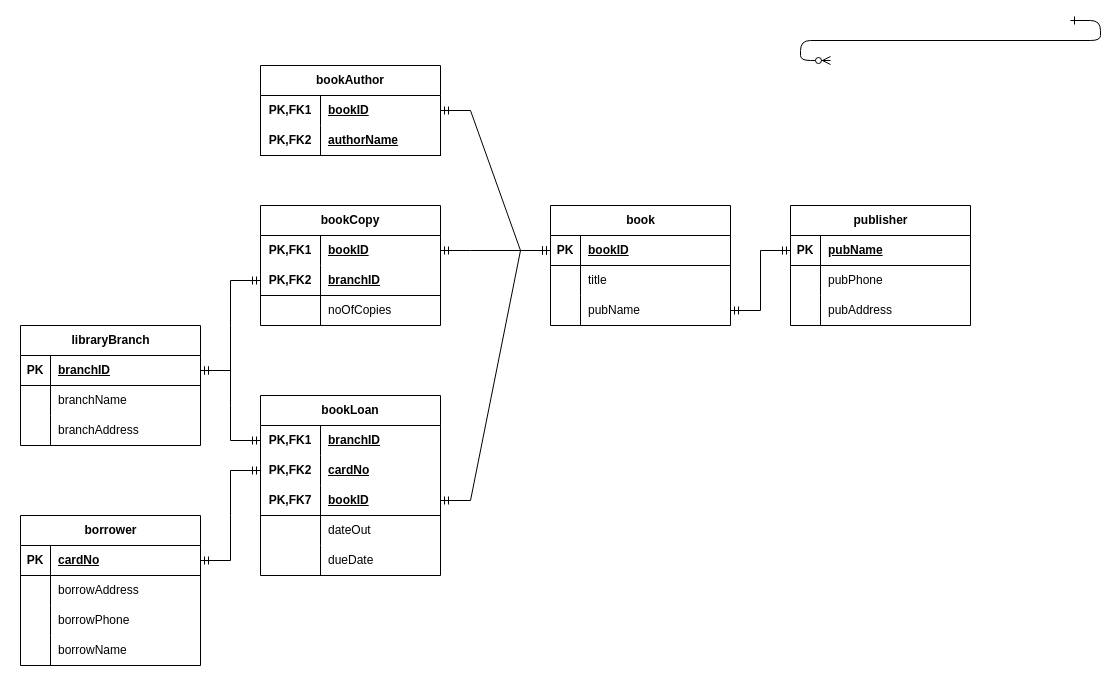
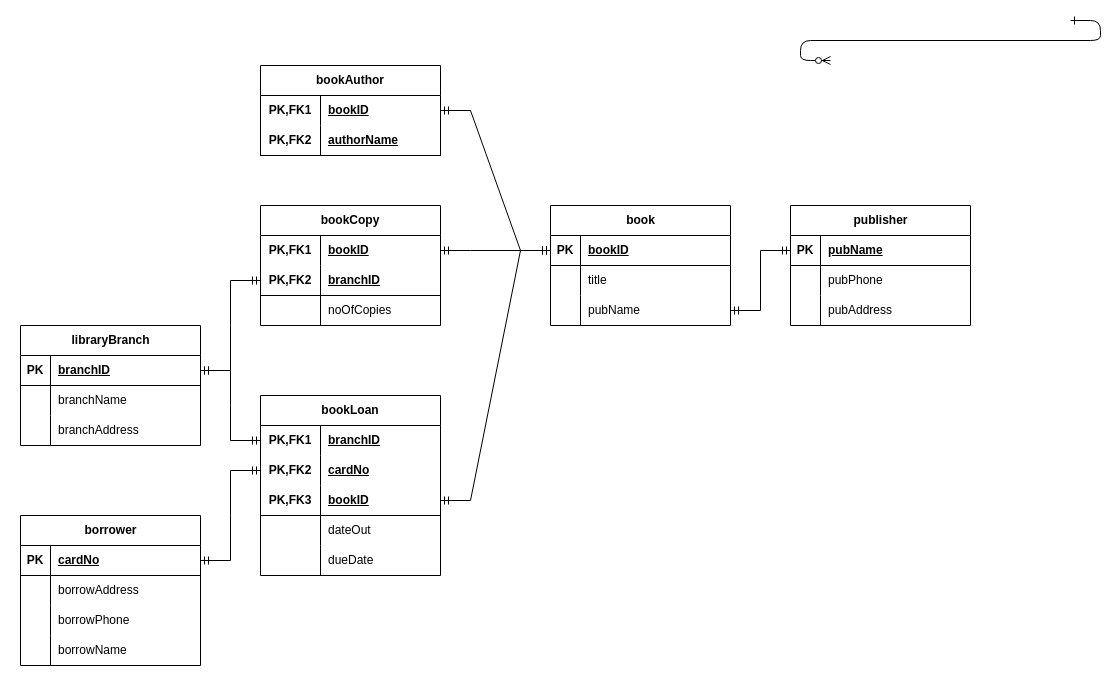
node "PK,FK7": label "PK,FK7" -> "PK,FK3"
